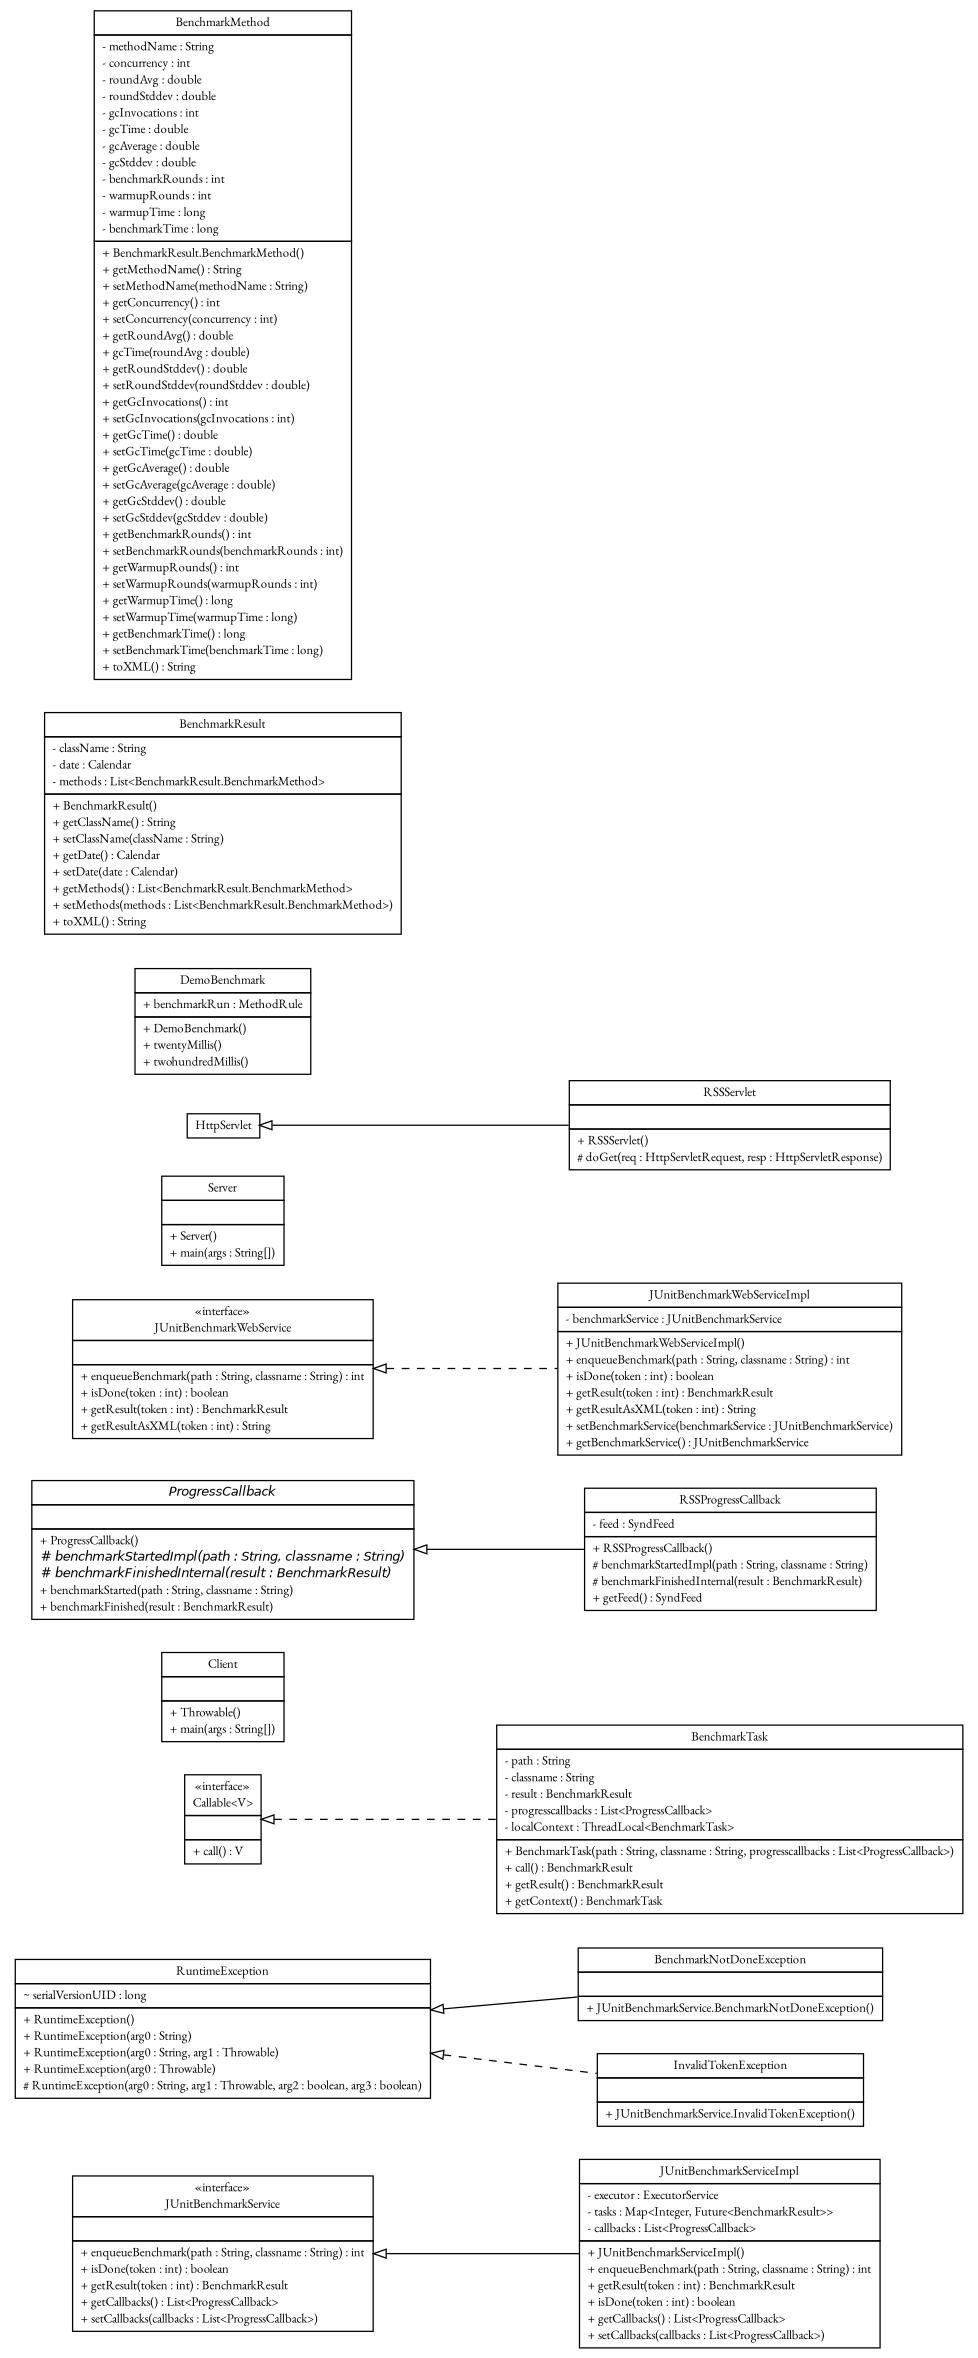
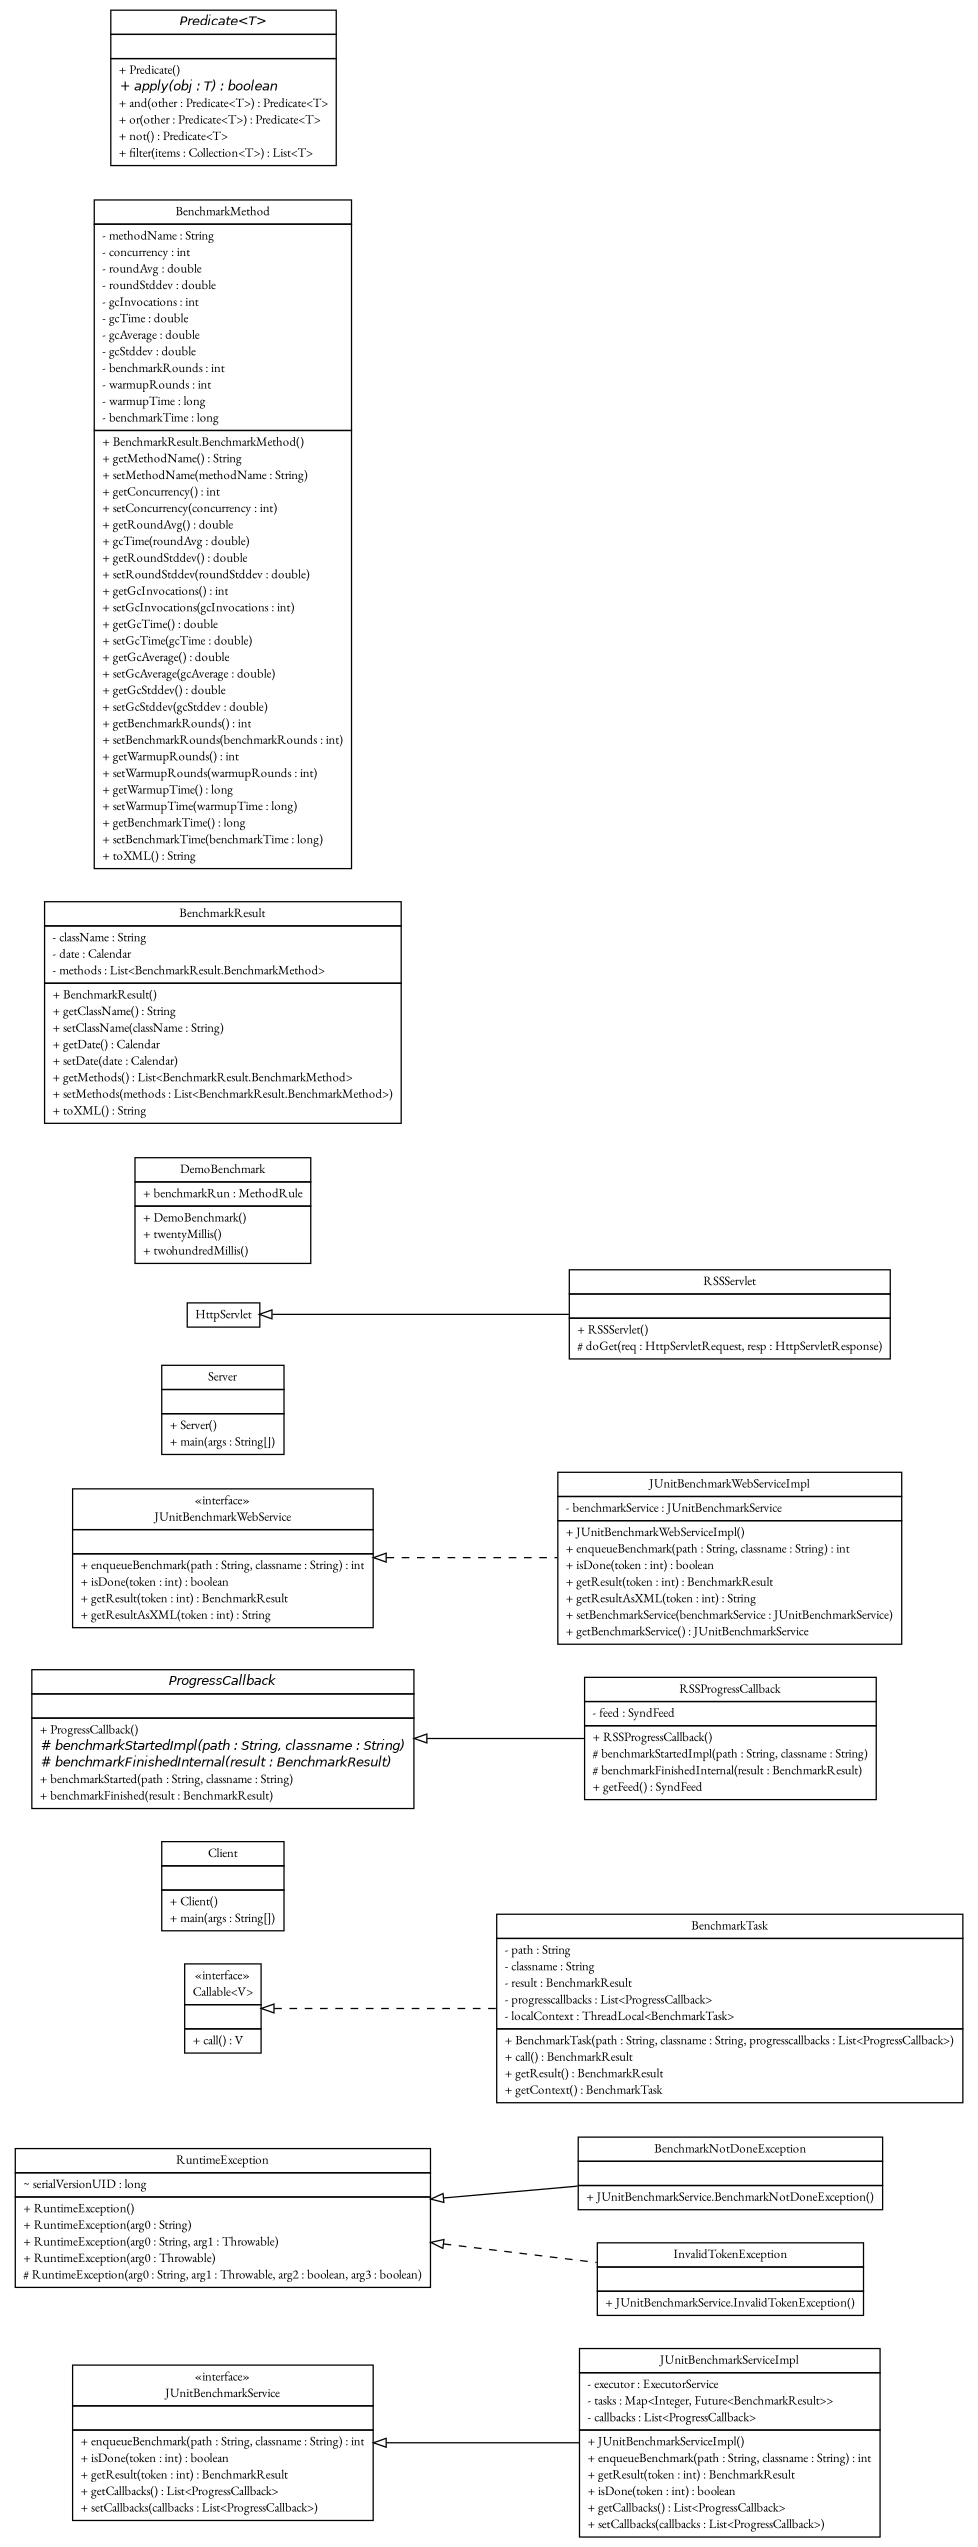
node "Predicate<T>": added
node "Client": text "+ Throwable()" -> "+ Client()"
